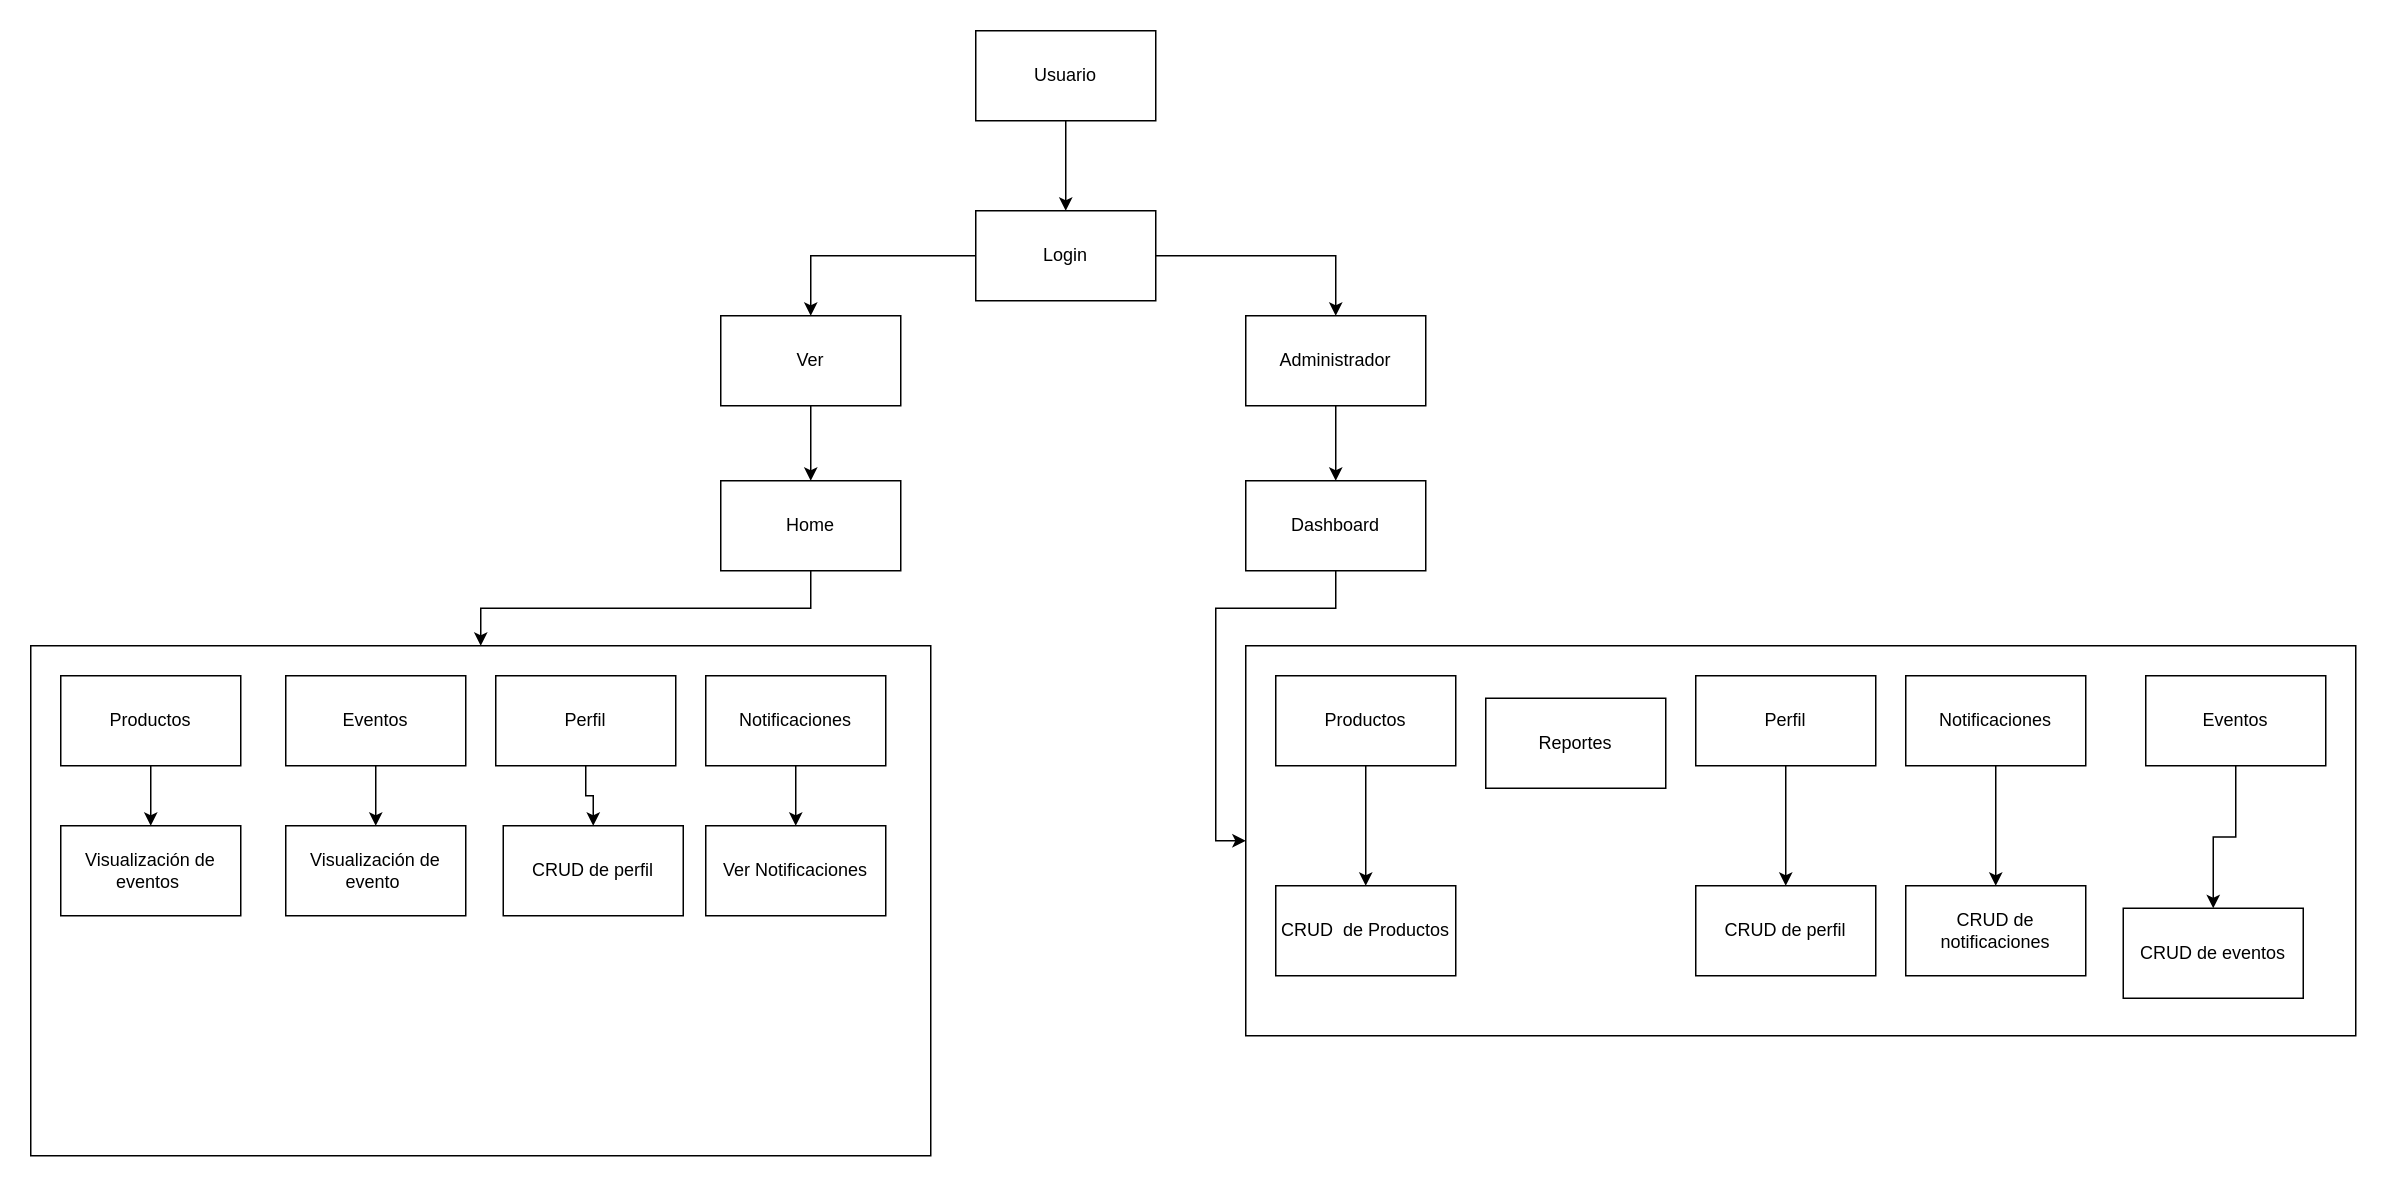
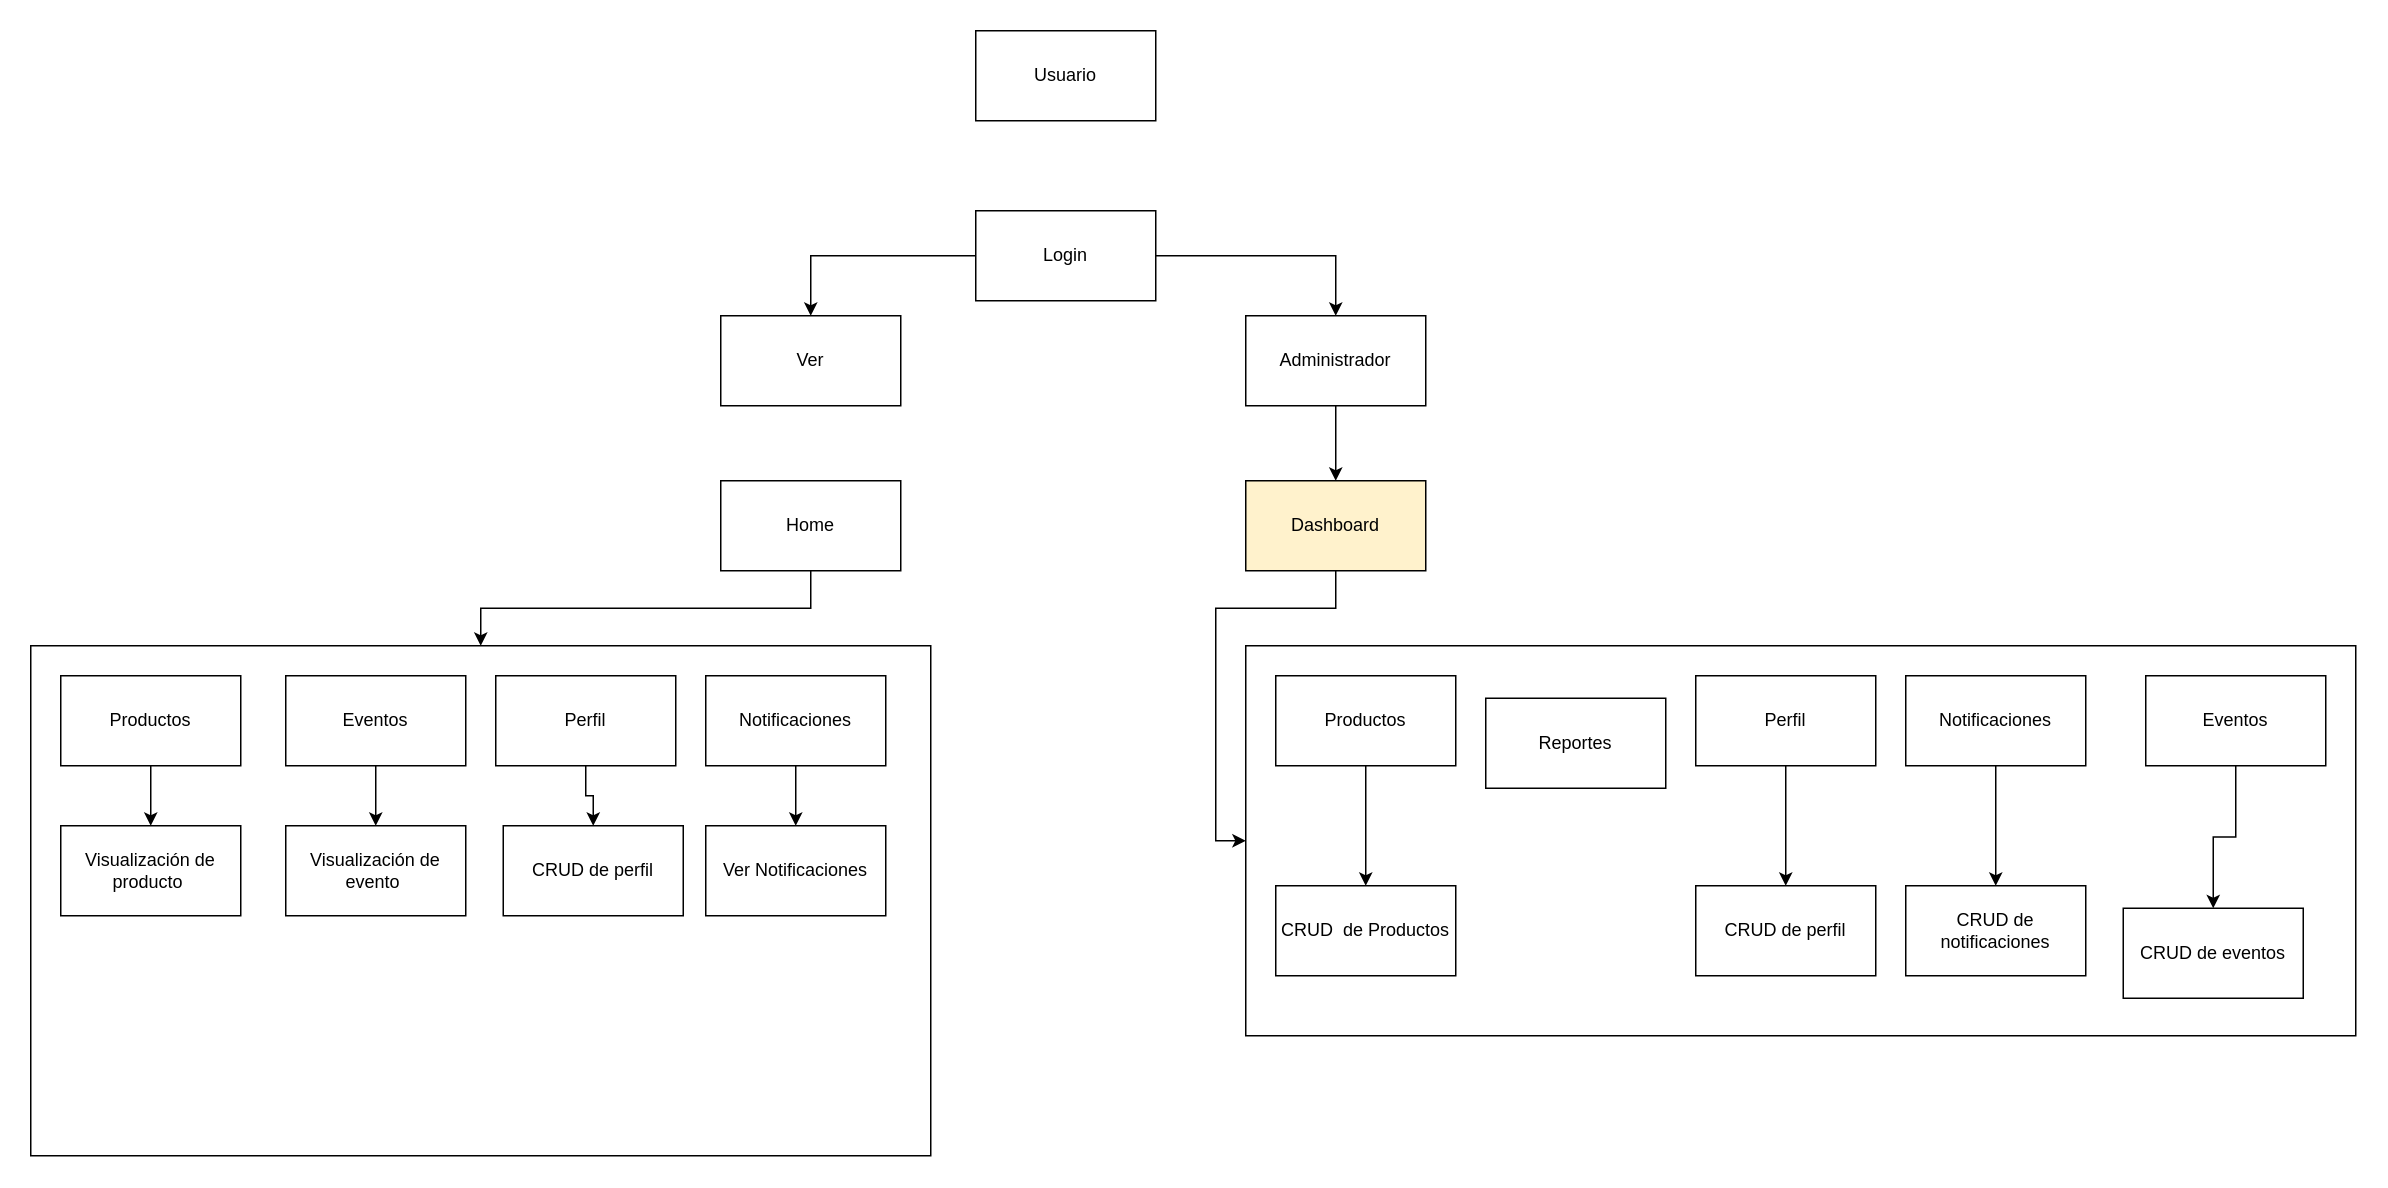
edge "Usuario" -> "Login": removed
edge "Ver" -> "Home": removed
node "Dashboard": fillcolor #ffffff -> #fff2cc
node "Visualización de eventos": label "Visualización de eventos" -> "Visualización de producto"
